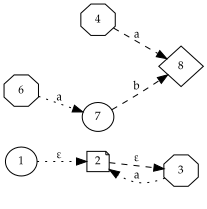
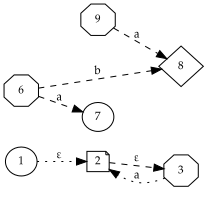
node "4": label "4" -> "9"
edge "7" -> "8": now "6" -> "8"
edge "6" -> "7": style dotted -> dashed
